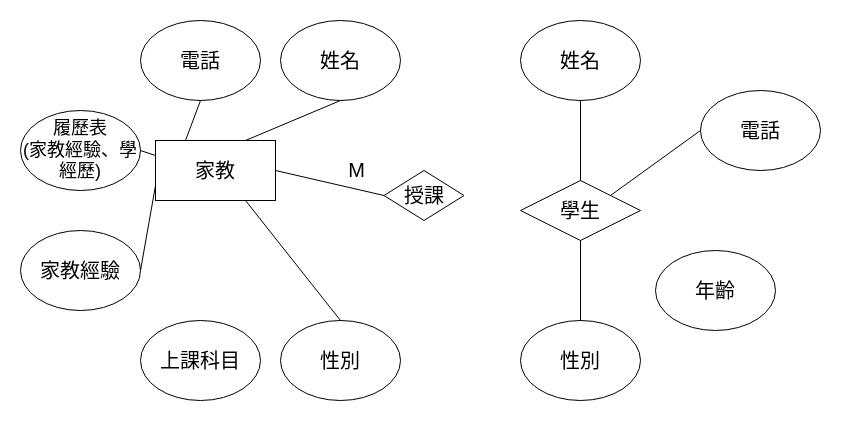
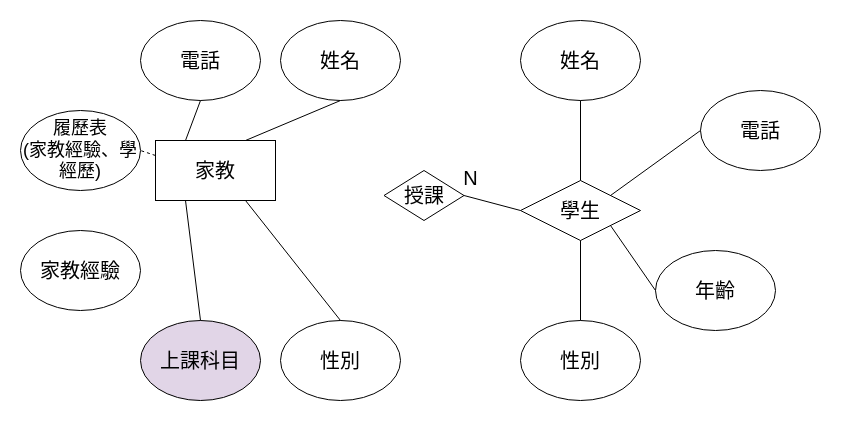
edge "履歷表 (家教經驗、學經歷)" -- "家教": style solid -> dashed
edge "家教" -- "授課": removed, label "M"
edge "授課" -- "學生": added, label "N"
edge "家教" -- "家教經驗": removed
edge "學生" -- "年齡": added
edge "家教" -- "上課科目": added
node "上課科目": fillcolor #ffffff -> #e1d5e7
